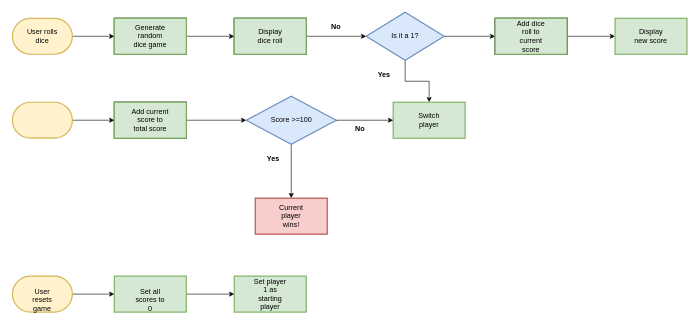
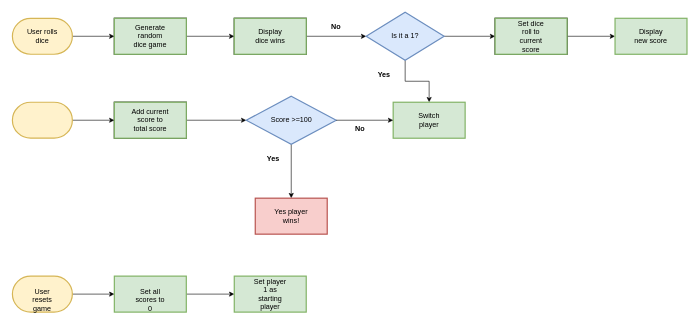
node "Display dice roll": label "Display dice roll" -> "Display dice wins"
node "Add dice roll to current score": label "Add dice roll to current score" -> "Set dice roll to current score"
node "Current player wins!": label "Current player wins!" -> "Yes player wins!"
